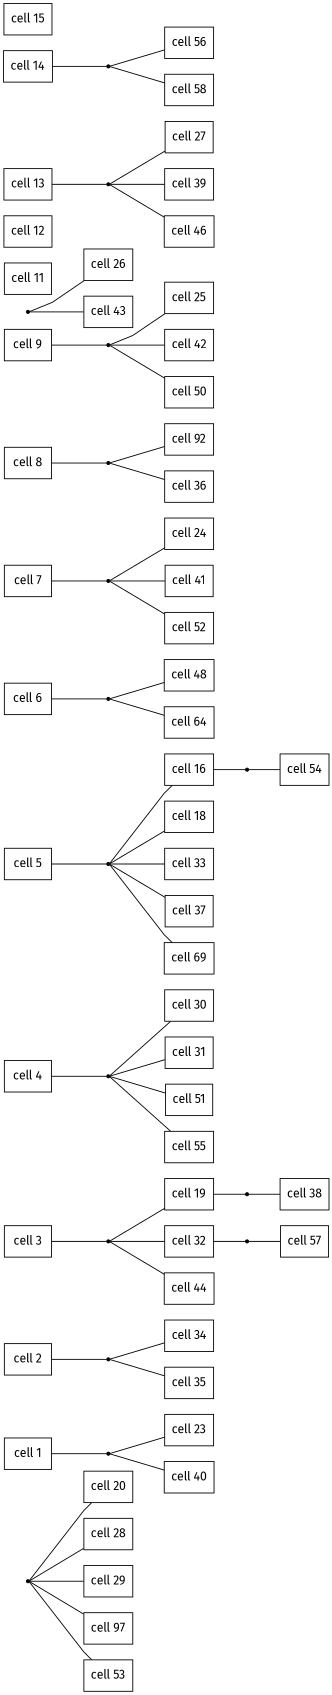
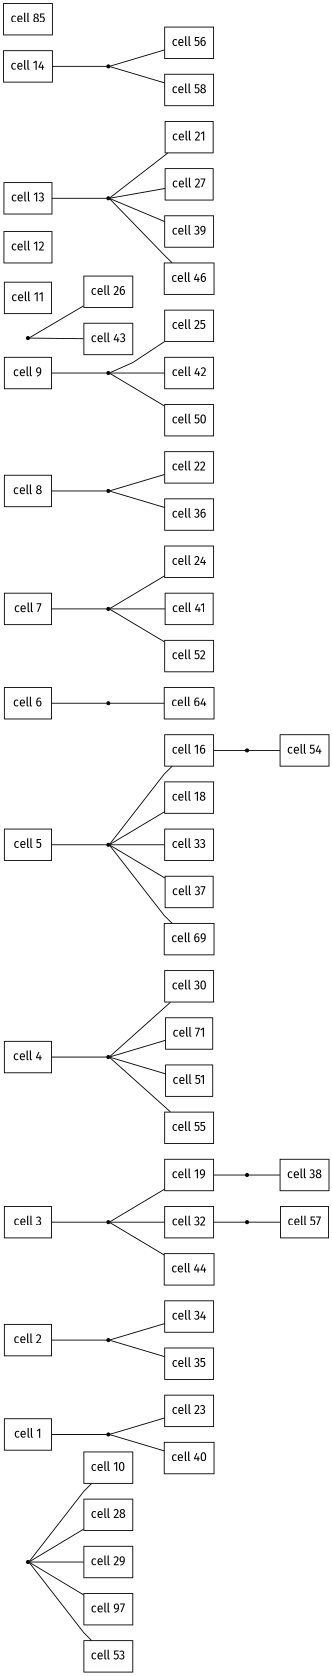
node "cell 15": label "cell 15" -> "cell 85"
node "cell 21": added
node "cell 92": label "cell 92" -> "cell 22"
node "cell 48": removed
node "cell 31": label "cell 31" -> "cell 71"
node "cell 20": label "cell 20" -> "cell 10"
